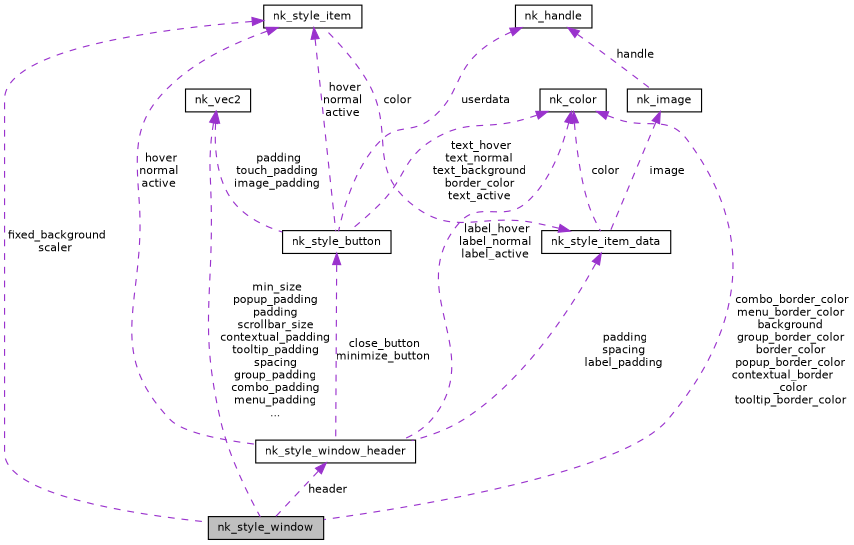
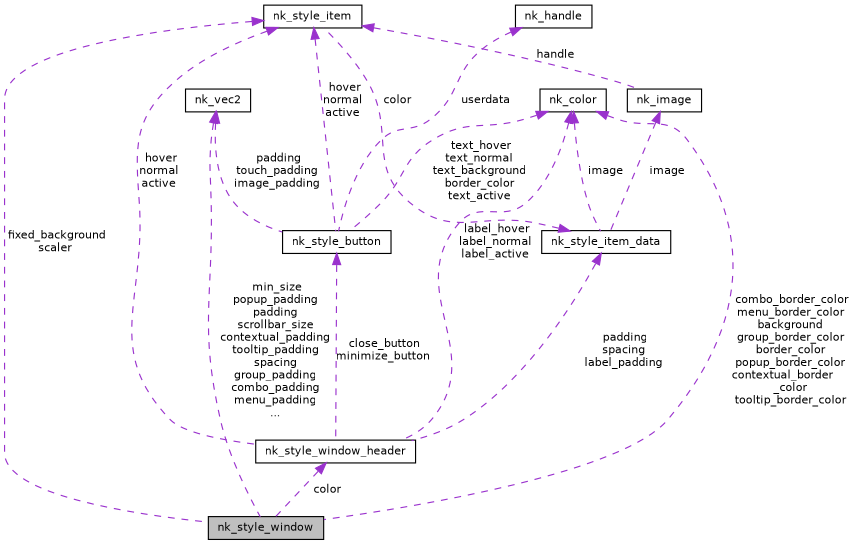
edge "nk_image" -> "nk_handle": now "nk_image" -> "nk_style_item"
edge "nk_style_item_data" -> "nk_color": label " color" -> " image"
edge "nk_style_window" -> "nk_style_window_header": label " header" -> " color"
